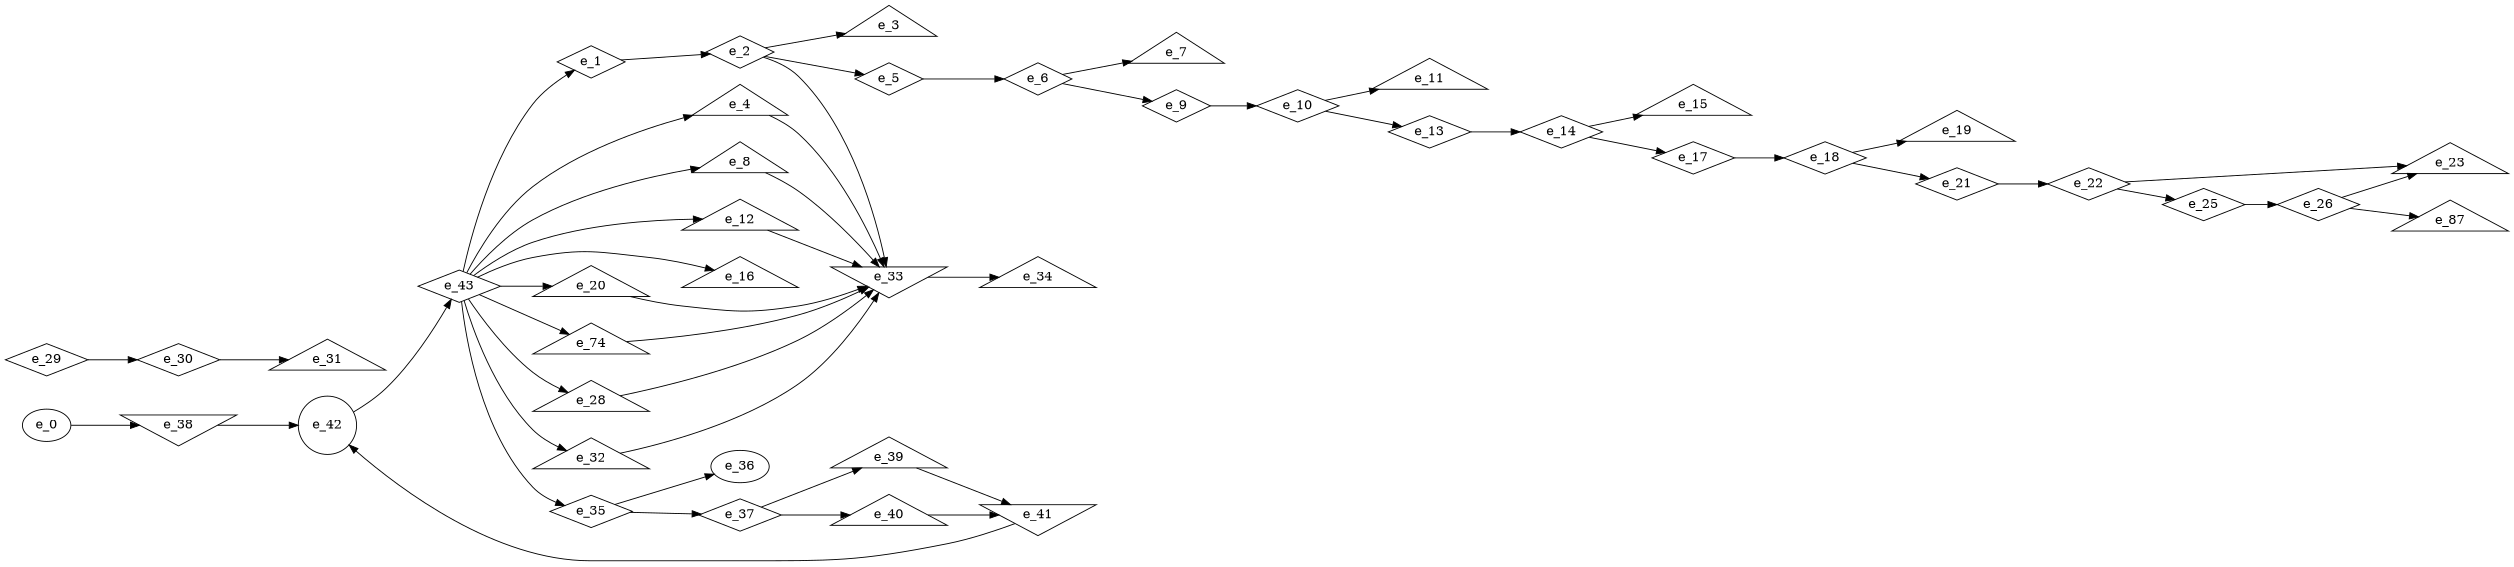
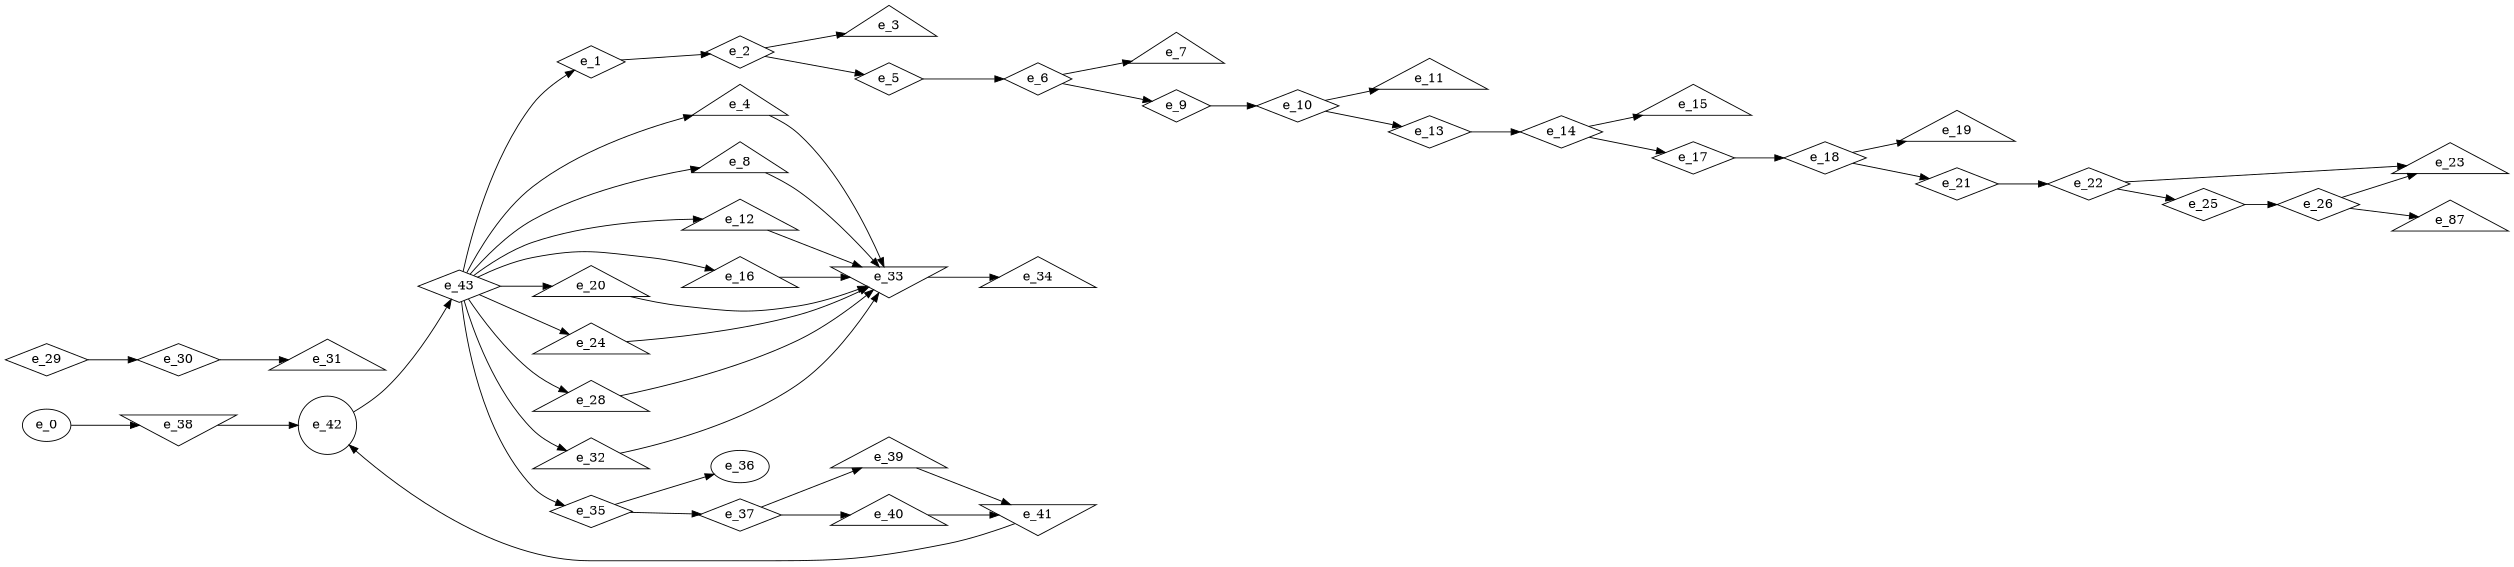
edge "e_2" -> "e_33": now "e_16" -> "e_33"
node "e_74": label "e_74" -> "e_24"
